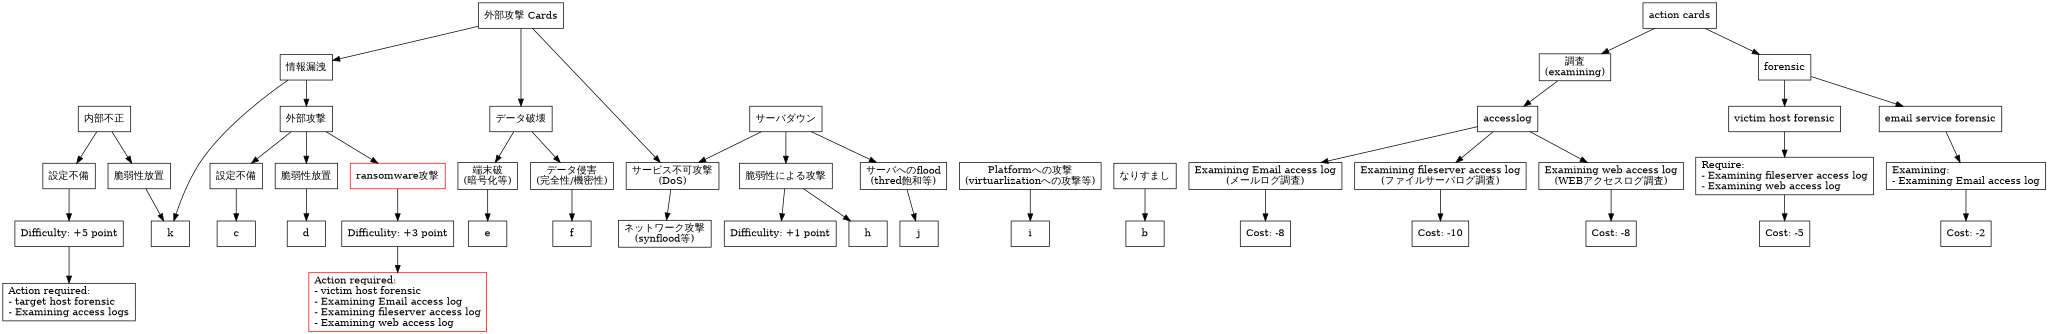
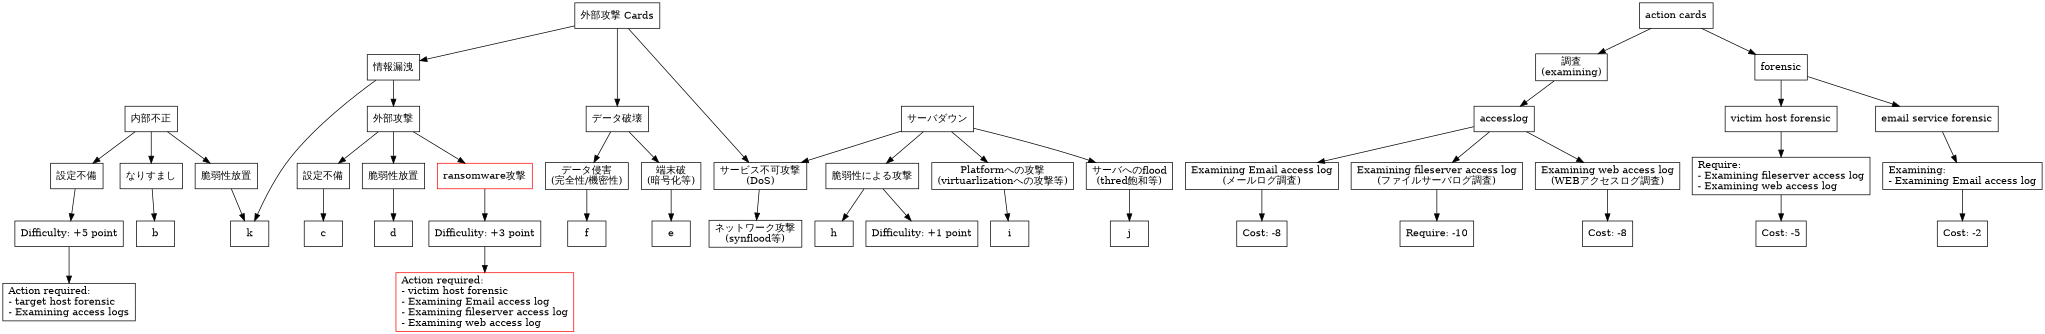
edge "内部不正" -> "なりすまし": added
edge "サーバダウン" -> "Platformへの攻撃 (virtuarlizationへの攻撃等)": added
node "Cost: -10": label "Cost: -10" -> "Require: -10"
